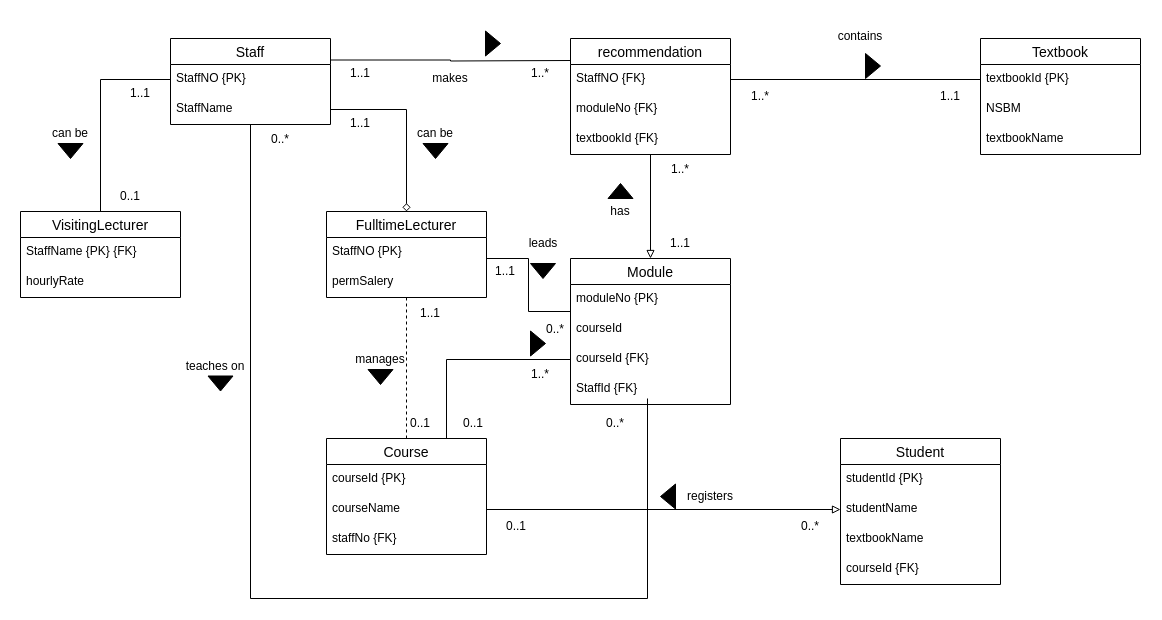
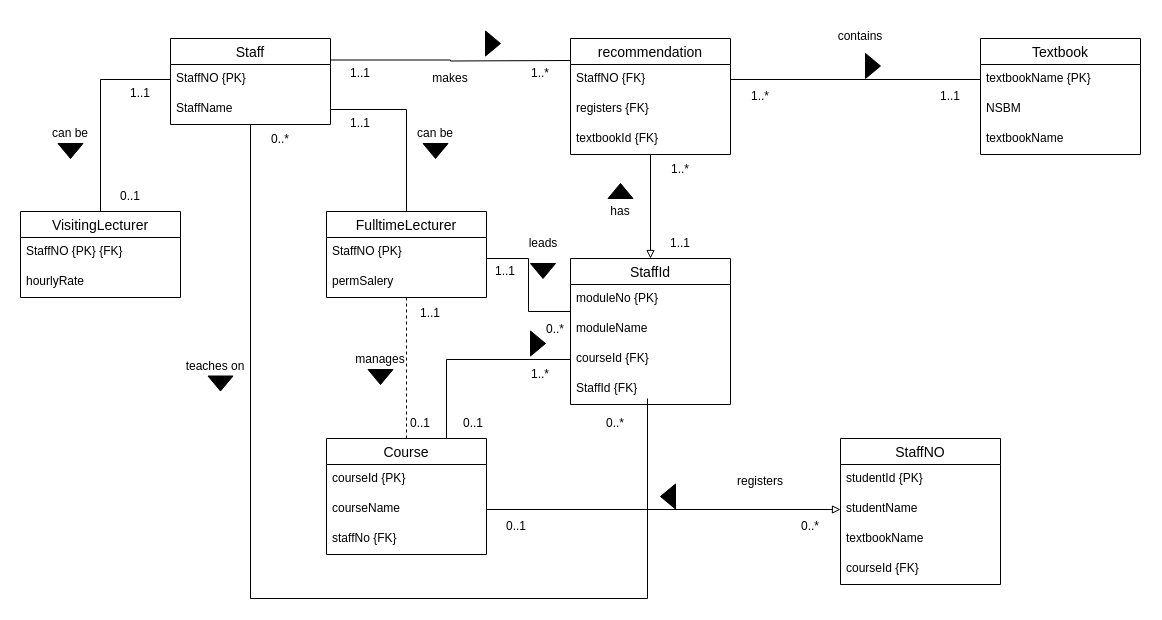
node "textbookId {PK}": label "textbookId {PK}" -> "textbookName {PK}"
node "moduleNo {FK}": label "moduleNo {FK}" -> "registers {FK}"
edge "StaffName" -> "FulltimeLecturer": arrowhead diamond -> none
node "StaffName {PK} {FK}": label "StaffName {PK} {FK}" -> "StaffNO {PK} {FK}"
node "Module": label "Module" -> "StaffId"
node "courseId": label "courseId" -> "moduleName"
node "Student": label "Student" -> "StaffNO"
node "registers": moved (711, 497) -> (761, 482)
